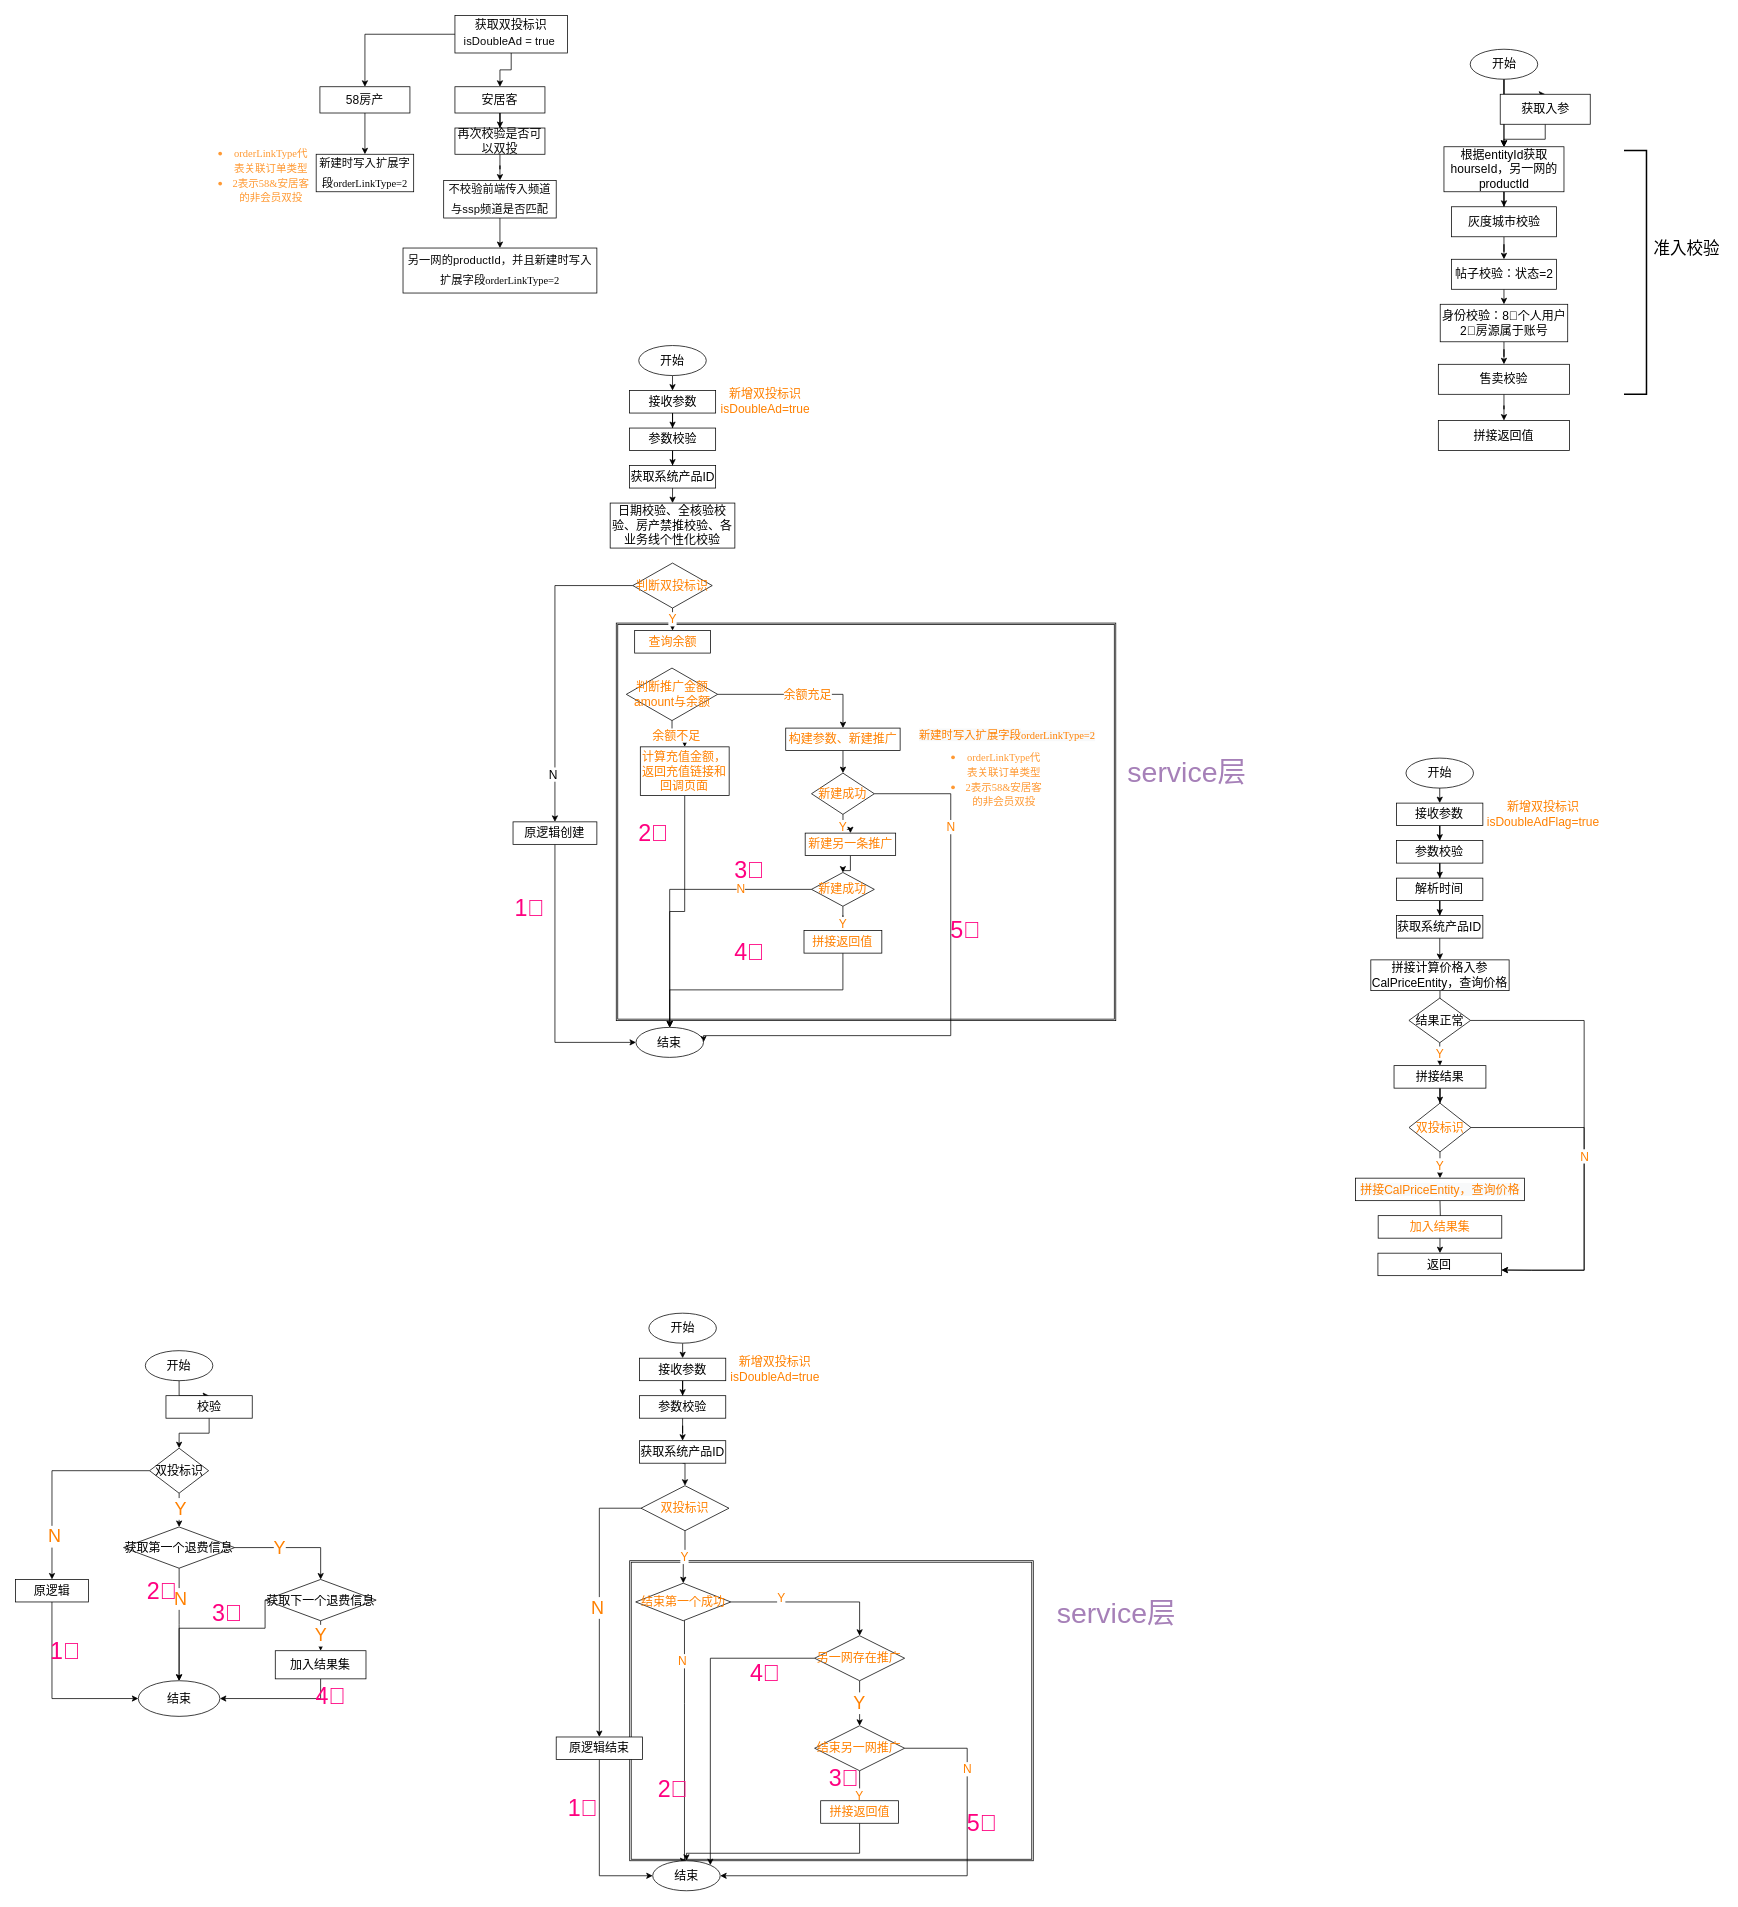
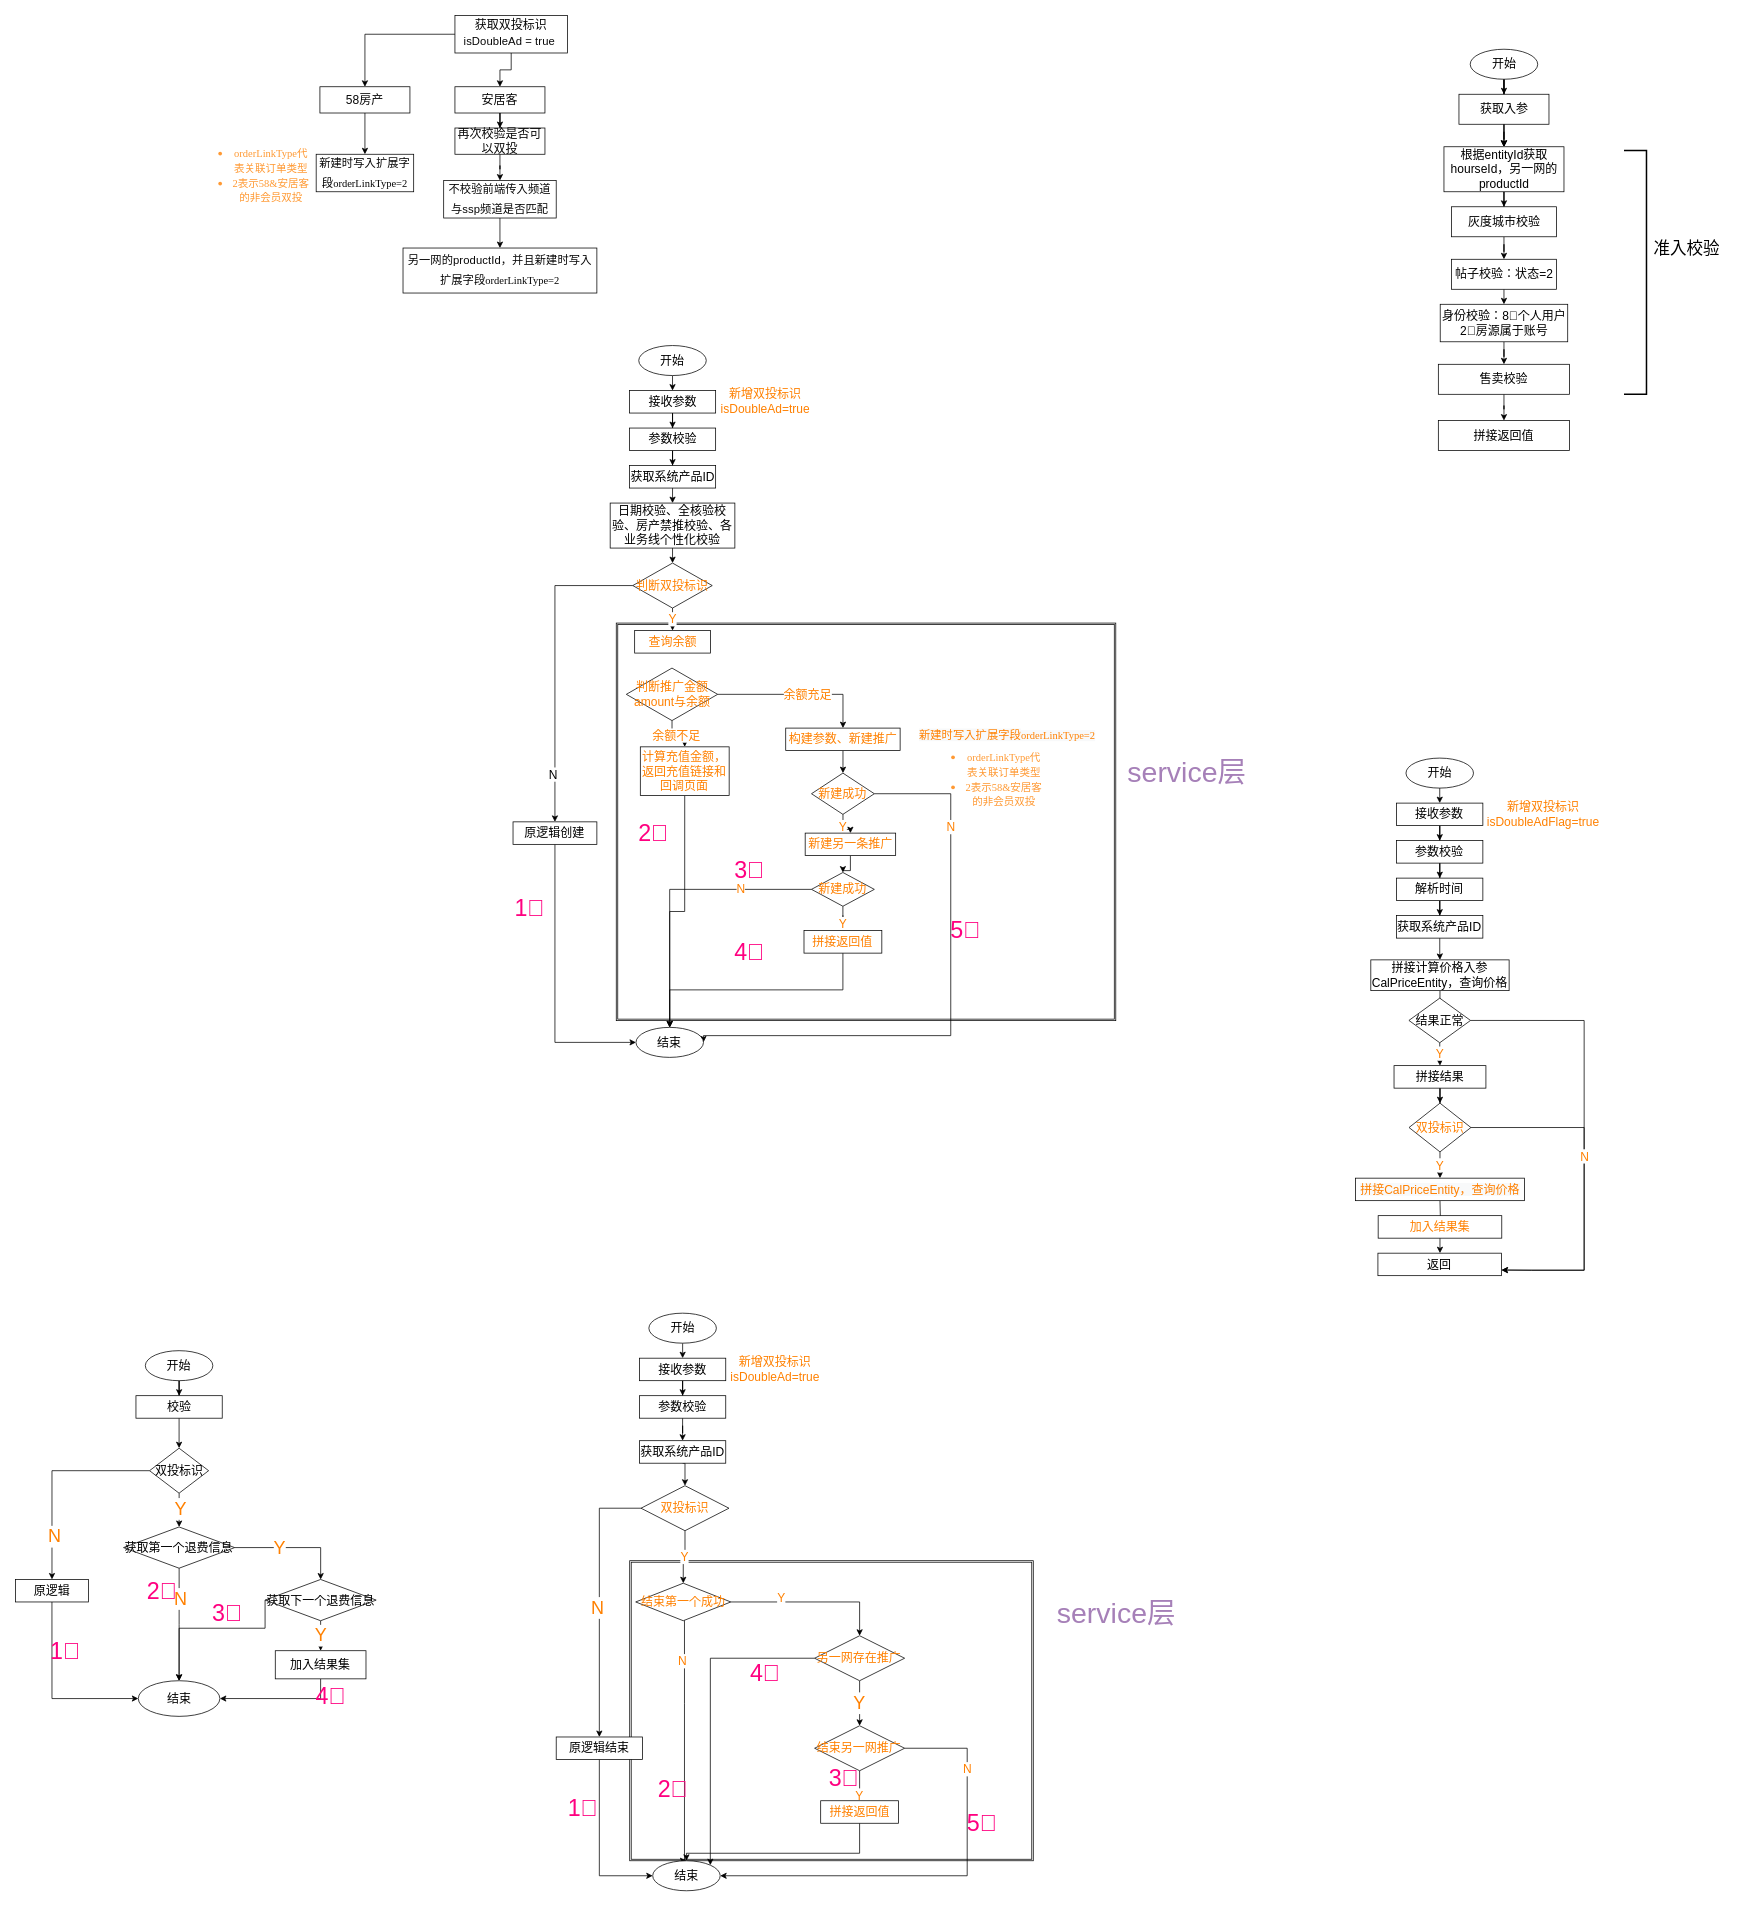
node "获取入参": moved (1545, 109) -> (1504, 109)
edge "日期校验、全核验校验、房产禁推校验、各业务线个性化校验" -> "判断双投标识": added
node "校验": moved (209, 1407) -> (179, 1407)
